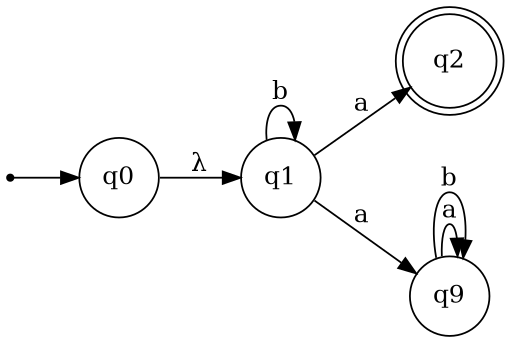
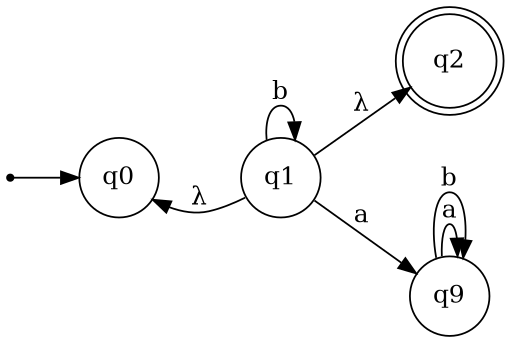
edge "q1" -> "q2": label "a" -> "λ"
edge "q0" -> "q1": reversed
